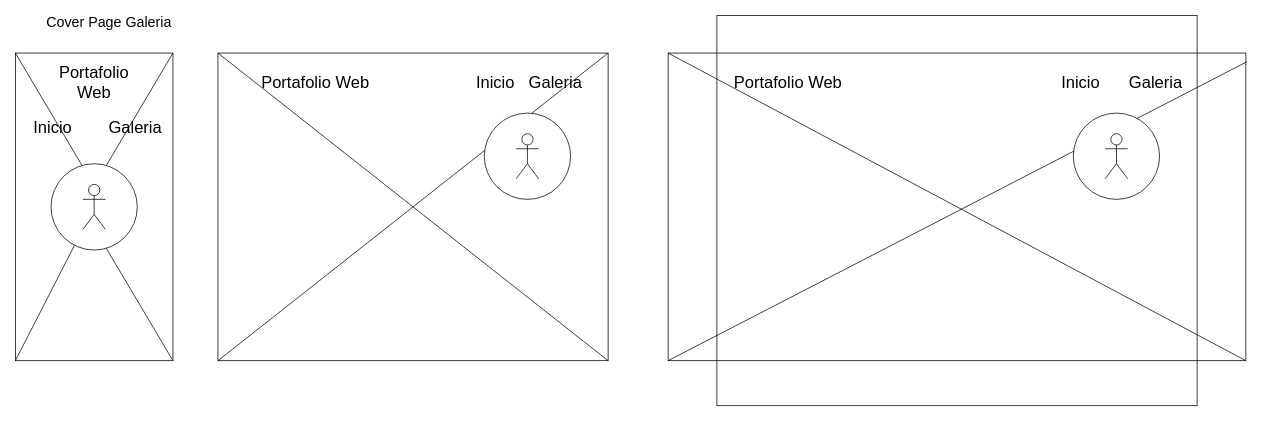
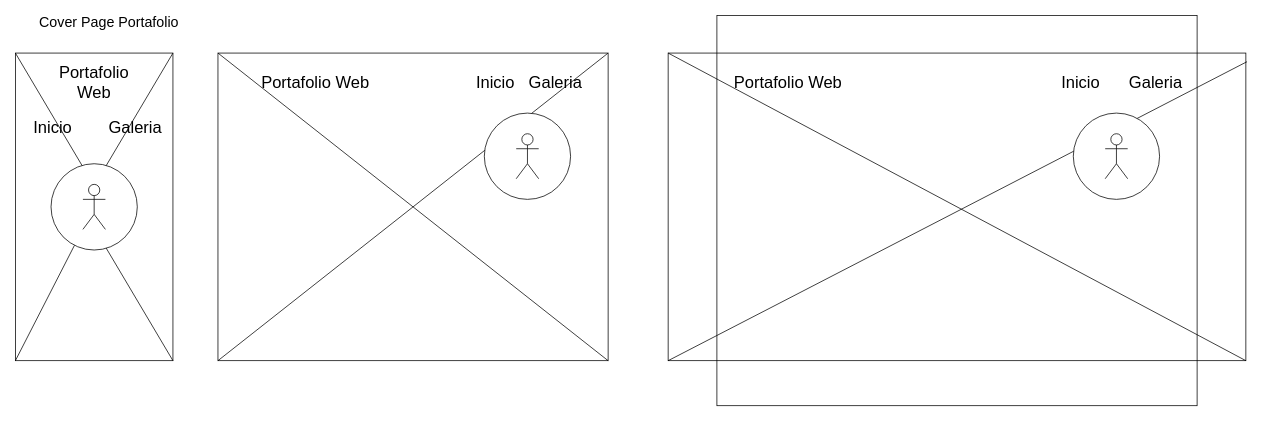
node "Cover Page Galeria": label "Cover Page Galeria" -> "Cover Page Portafolio"
